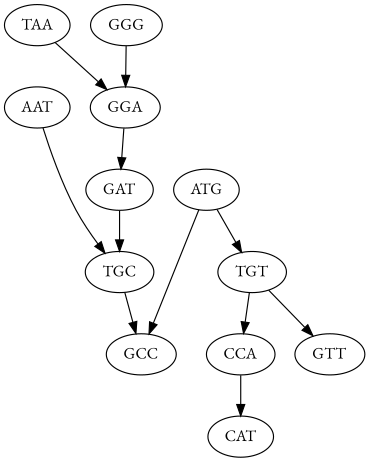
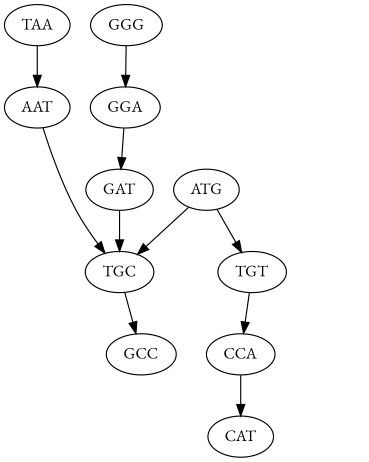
edge "TAA" -> "GGA": now "TAA" -> "AAT"
edge "ATG" -> "GCC": now "ATG" -> "TGC"
node "GTT": removed
